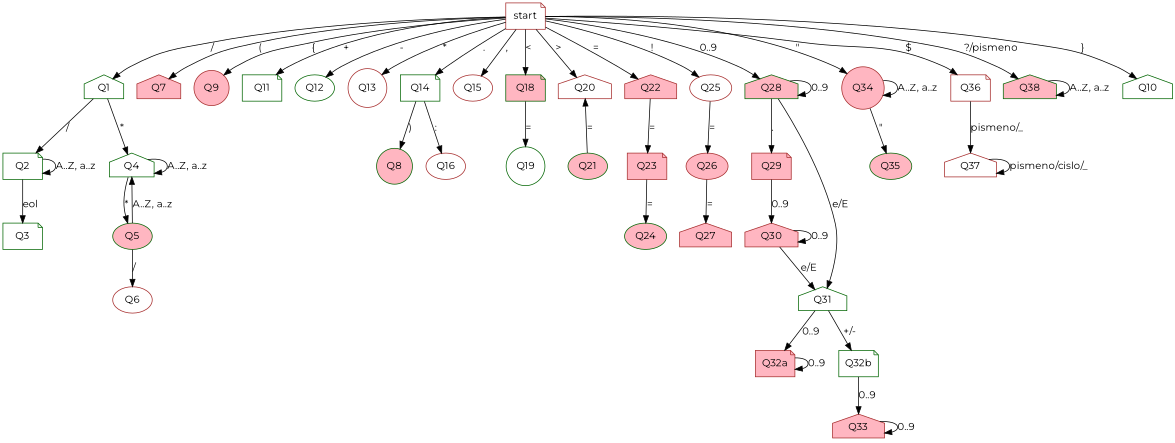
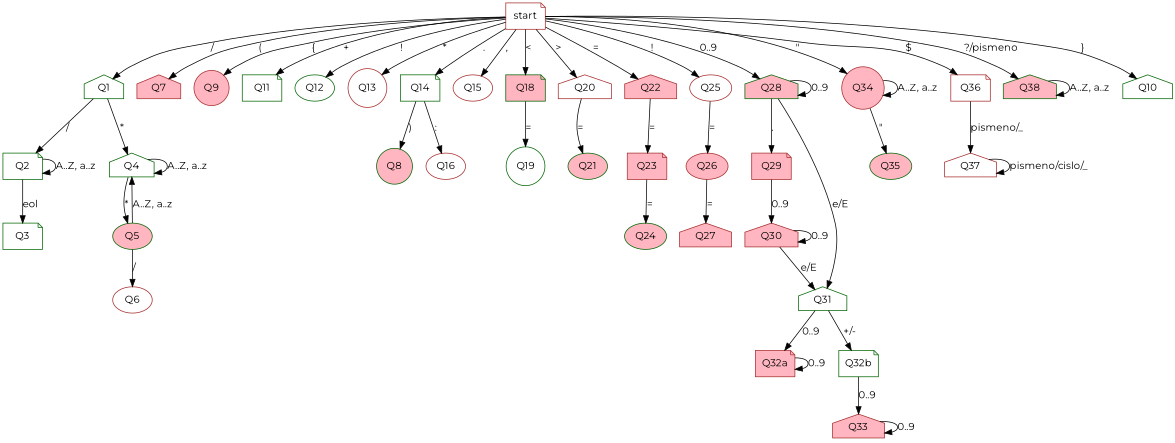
edge "start" -> "Q12": label "-" -> "!"
edge "Q21" -> "Q20": reversed
